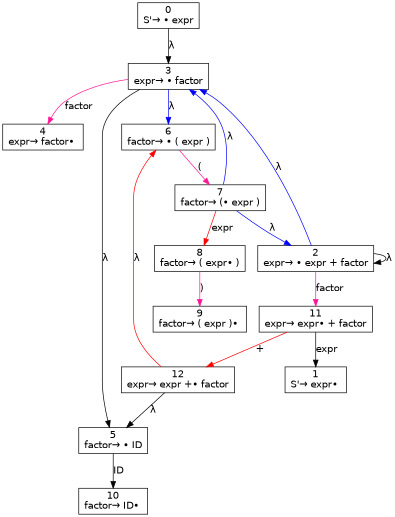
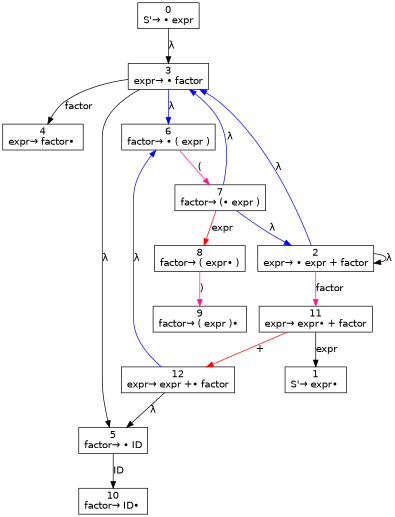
edge "3" -> "4": color deeppink -> black
edge "12" -> "6": color red -> blue
